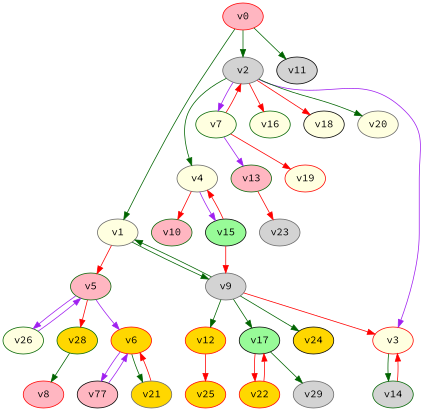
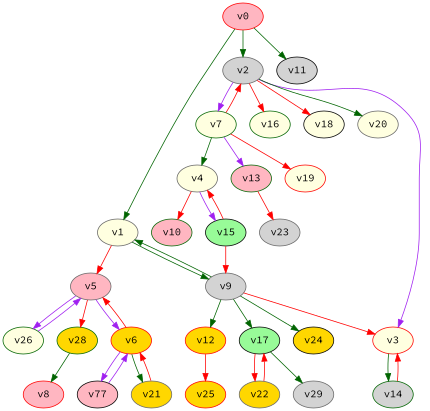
edge "v2" -> "v4": now "v7" -> "v4"
node "v5": color darkgreen -> gray40
edge "v6" -> "v5": added
node "v22": color red -> gray40
